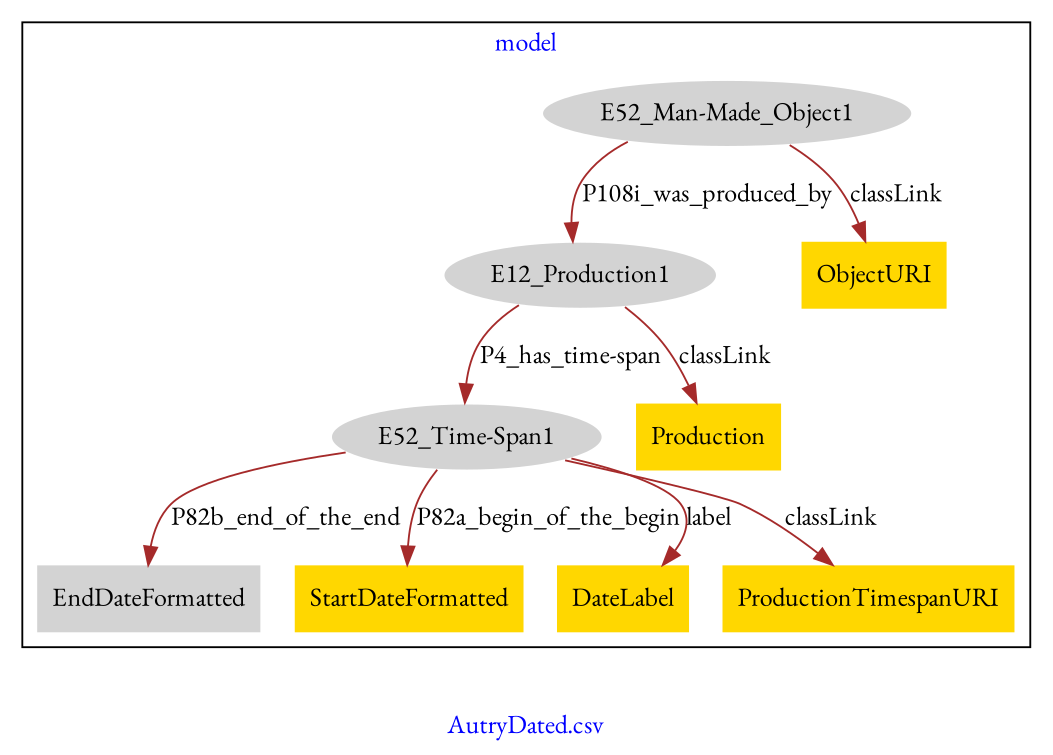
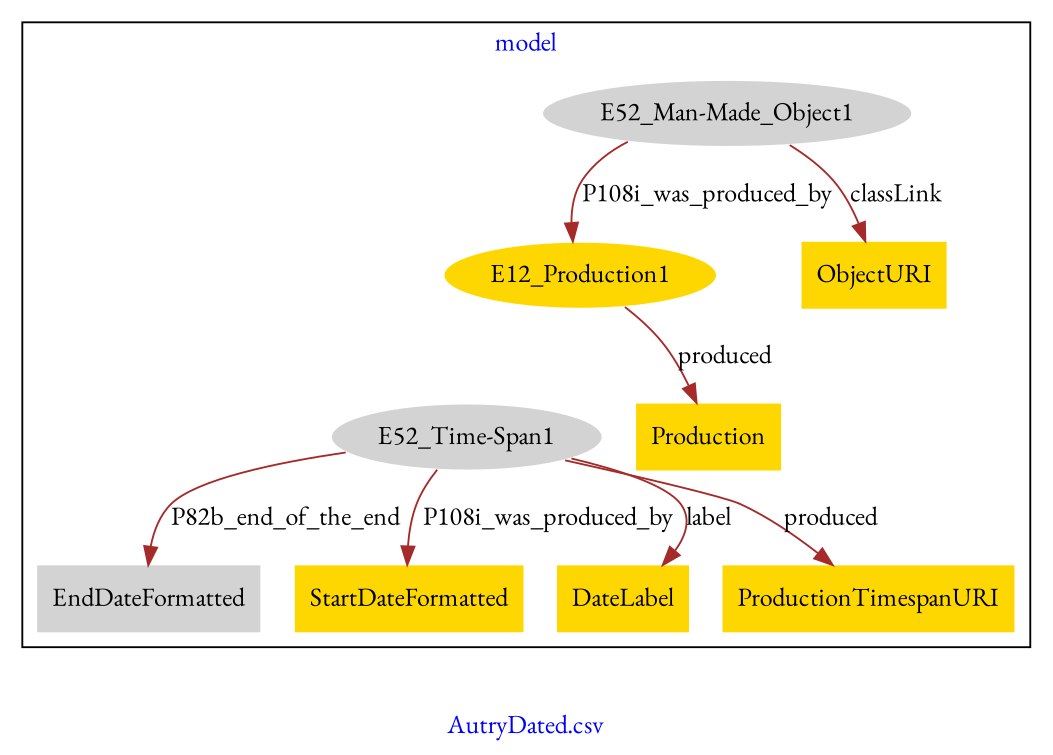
node "E12_Production1": fillcolor lightgray -> gold
edge "E12_Production1" -> "E52_Time-Span1": removed, label "P4_has_time-span"
edge "E12_Production1" -> "Production": label "classLink" -> "produced"
edge "E52_Time-Span1" -> "StartDateFormatted": label "P82a_begin_of_the_begin" -> "P108i_was_produced_by"
edge "E52_Time-Span1" -> "ProductionTimespanURI": label "classLink" -> "produced"
